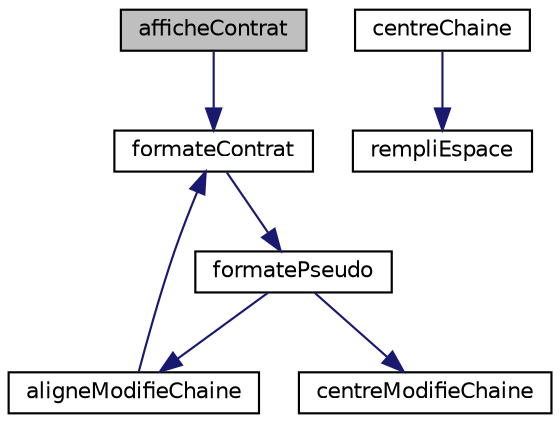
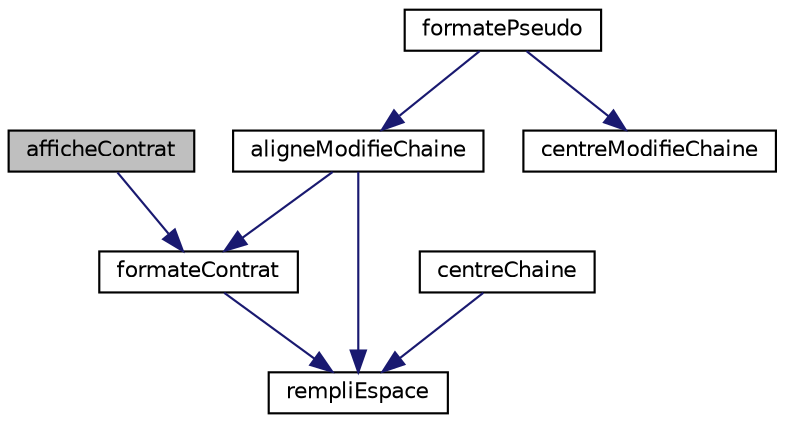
edge "formateContrat" -> "formatePseudo": now "formateContrat" -> "rempliEspace"
edge "aligneModifieChaine" -> "rempliEspace": added
